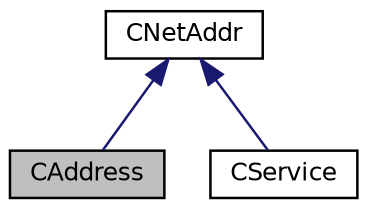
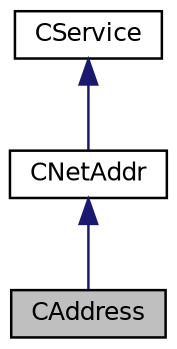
edge "CService" -> "CNetAddr": reversed
